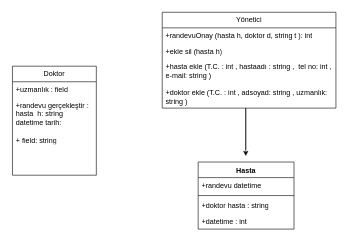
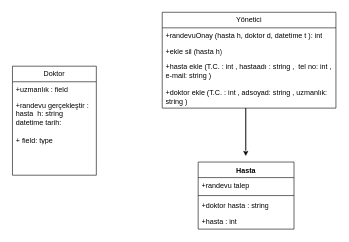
node "+randevuOnay (hasta h, doktor d, string t ): int": label "+randevuOnay (hasta h, doktor d, string t ): int" -> "+randevuOnay (hasta h, doktor d, datetime t ): int"
node "+ field: string": label "+ field: string" -> "+ field: type"
node "+randevu datetime": label "+randevu datetime" -> "+randevu talep"
node "+datetime : int": label "+datetime : int" -> "+hasta : int"
